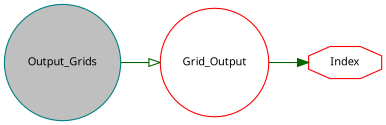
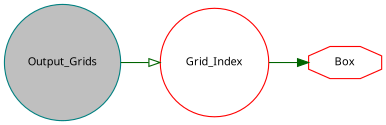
node "Grid_Output": label "Grid_Output" -> "Grid_Index"
node "Index": label "Index" -> "Box"
